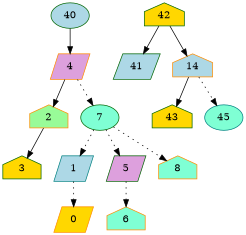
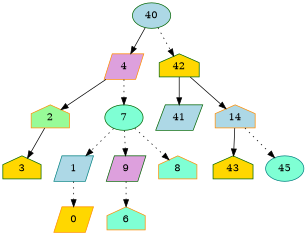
edge "40" -> "42": added
node "5": label "5" -> "9"
